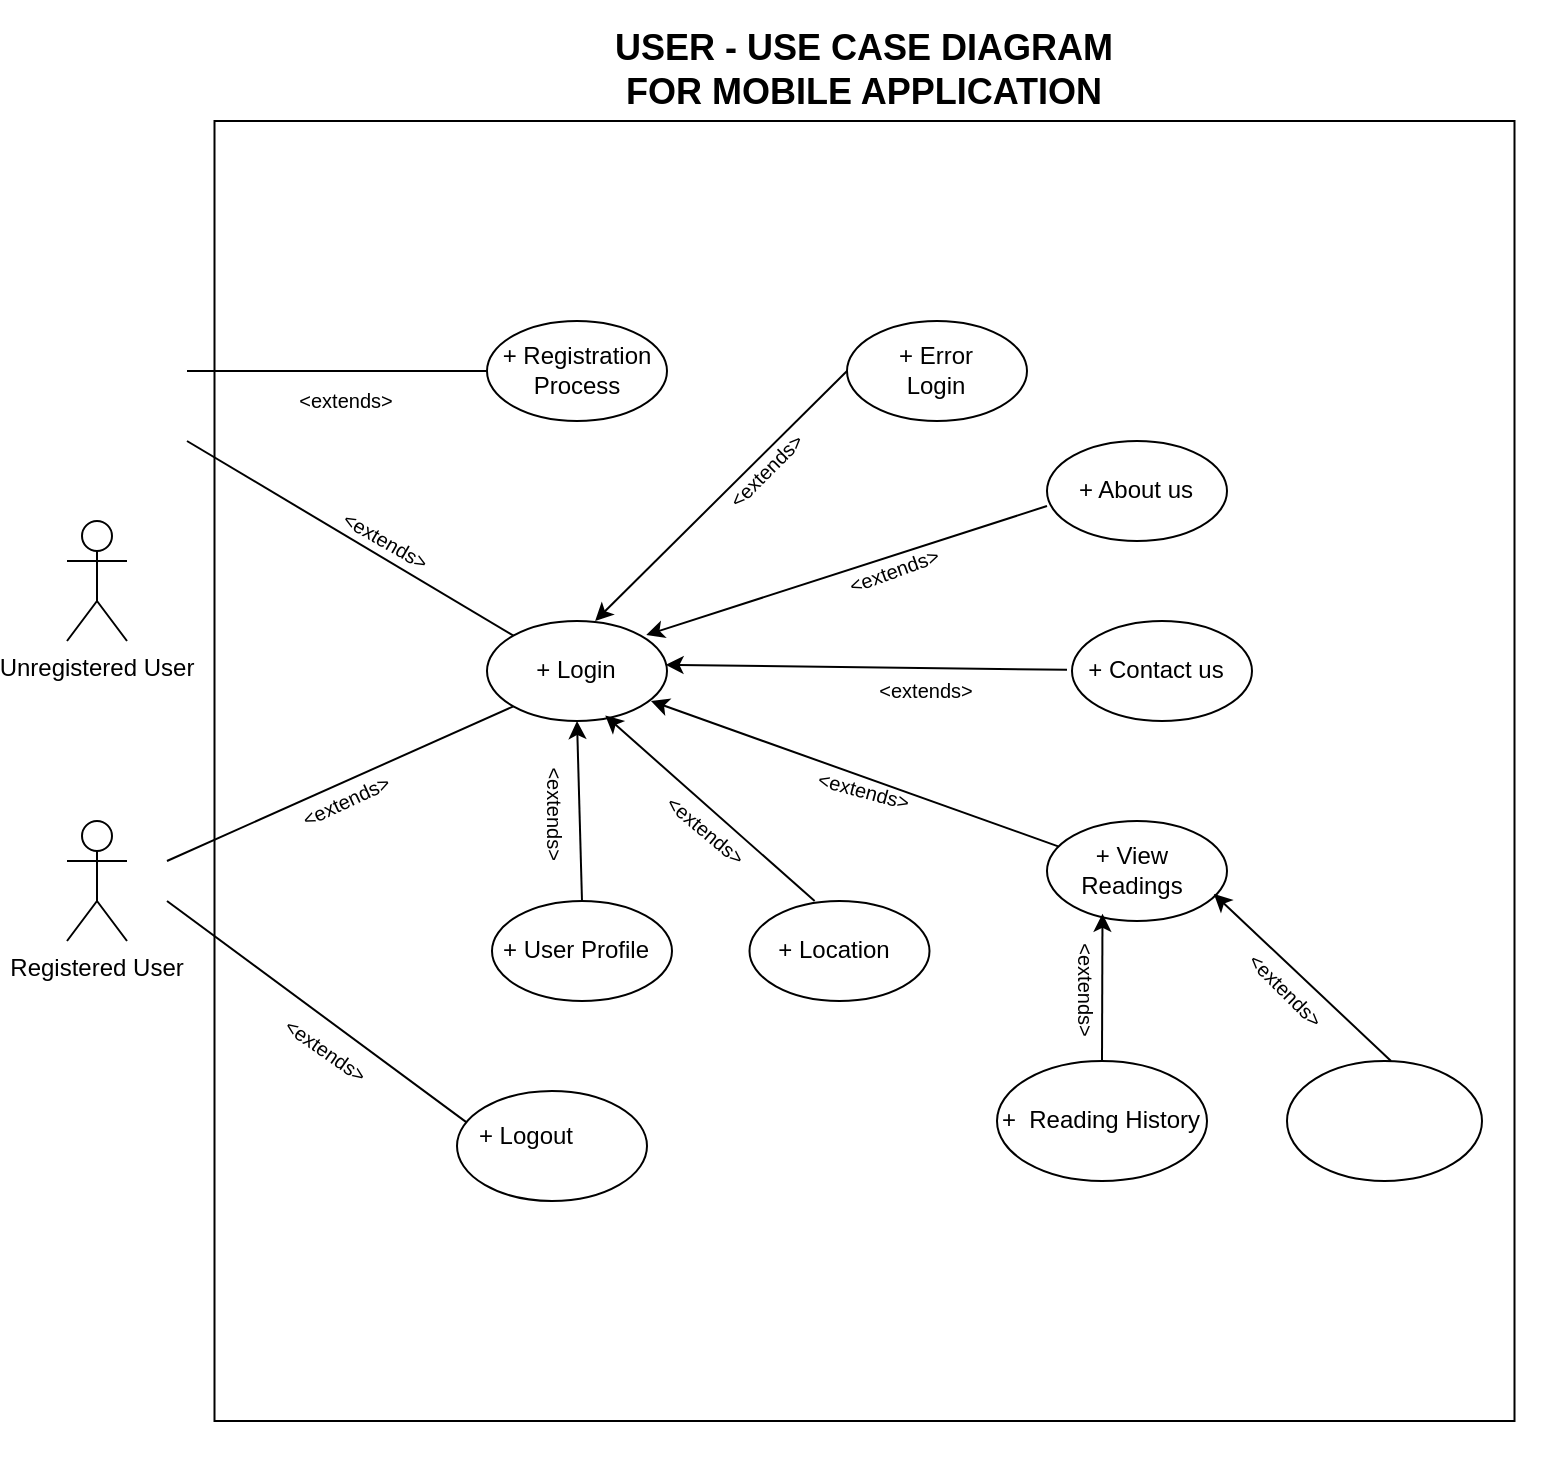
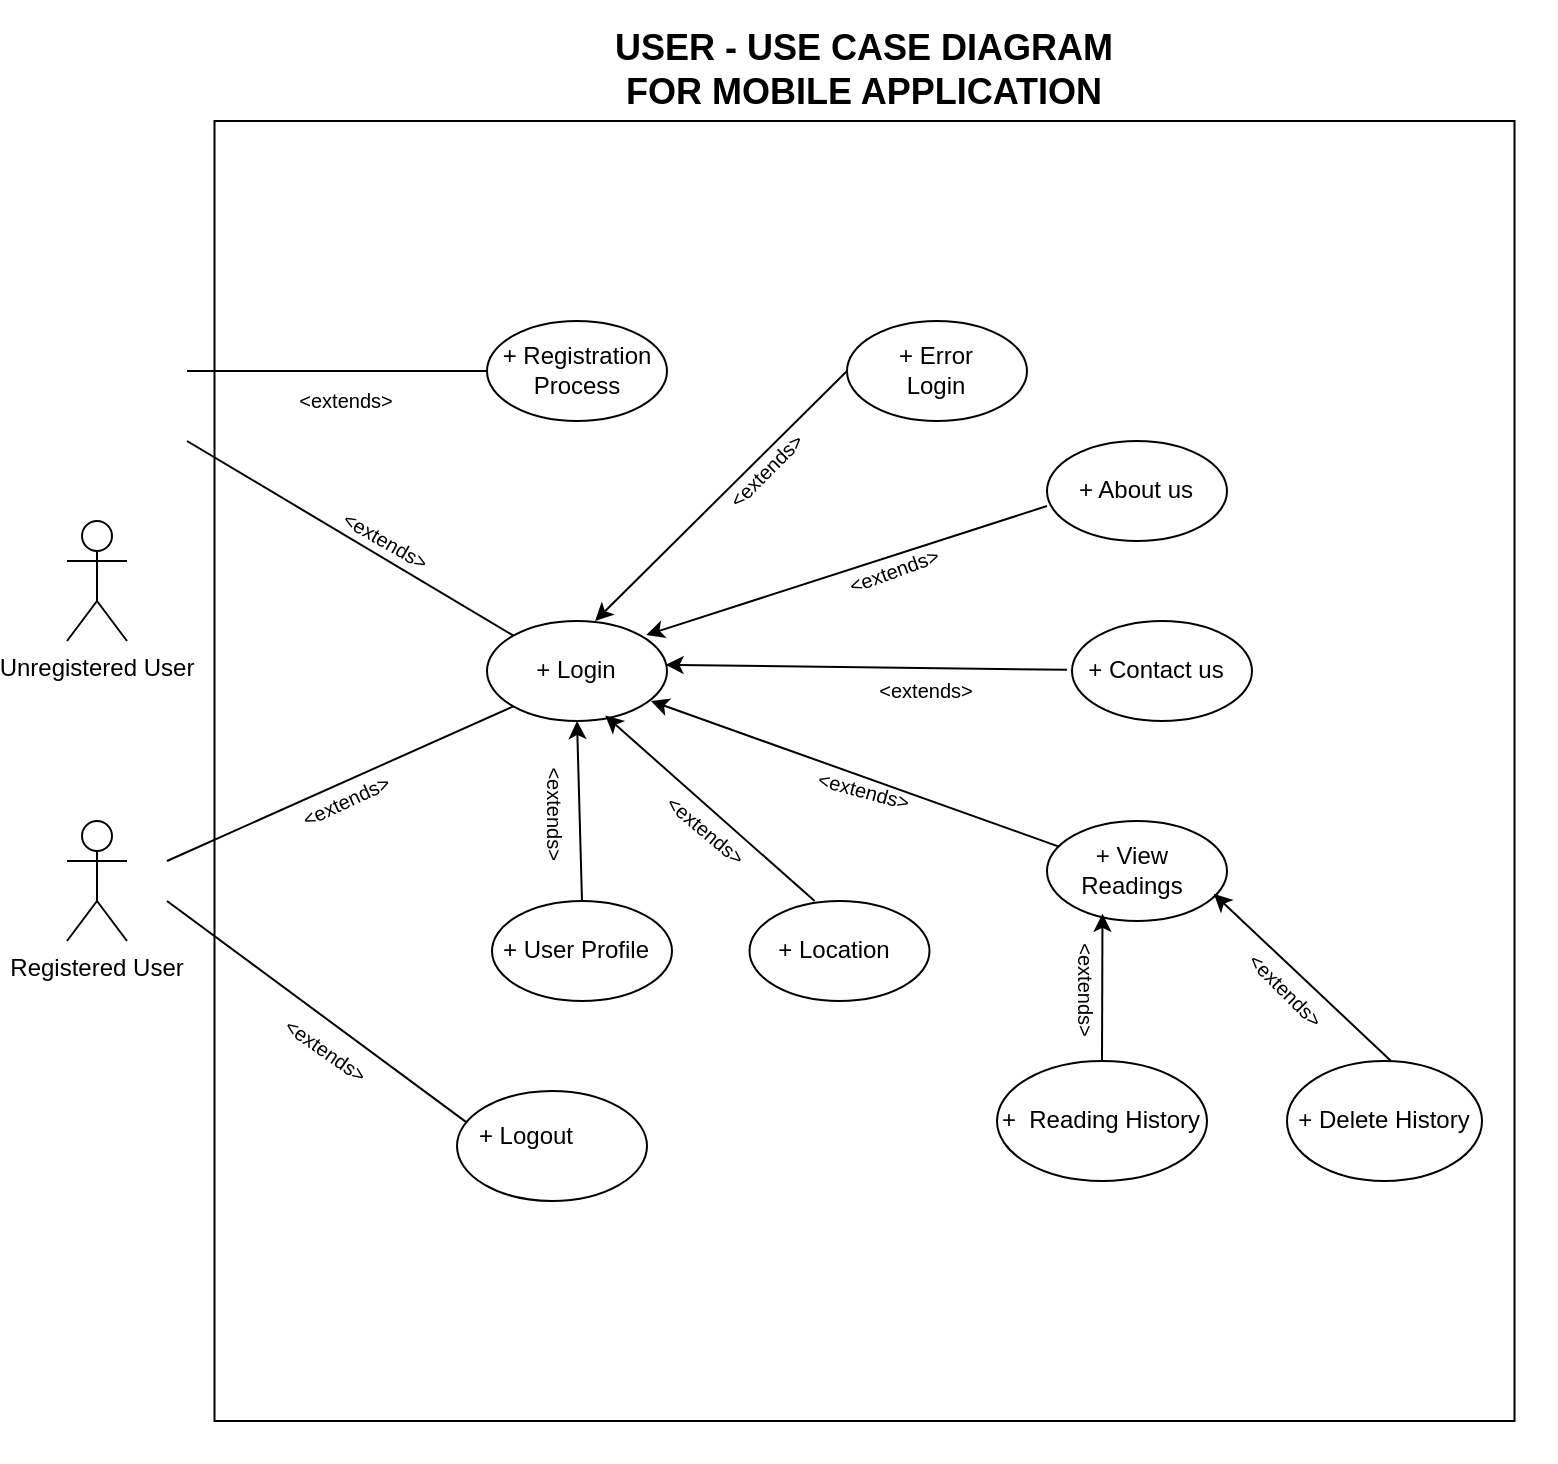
node "+ Delete History": added
